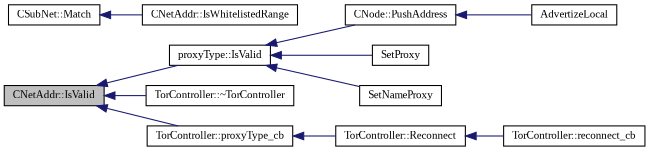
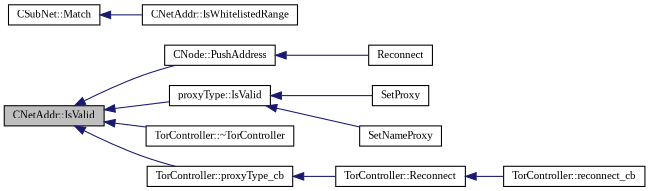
node "AdvertizeLocal": label "AdvertizeLocal" -> "Reconnect"
edge "CNode::PushAddress" -> "proxyType::IsValid": now "CNode::PushAddress" -> "CNetAddr::IsValid"
